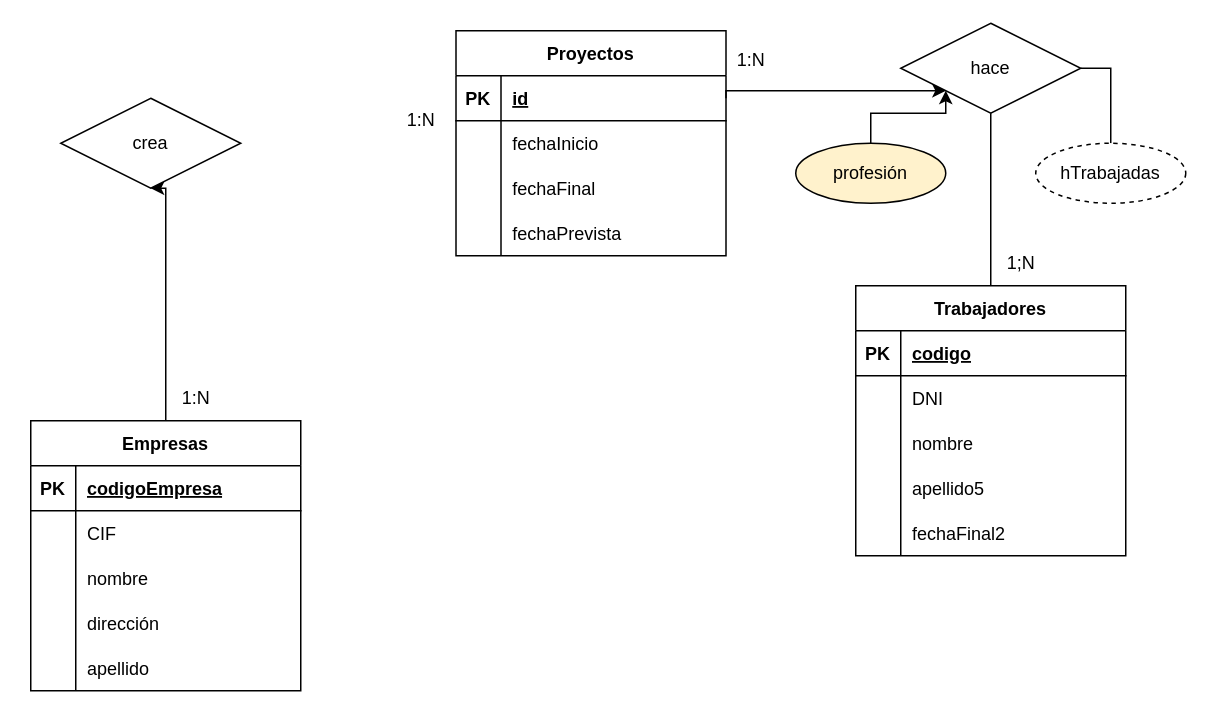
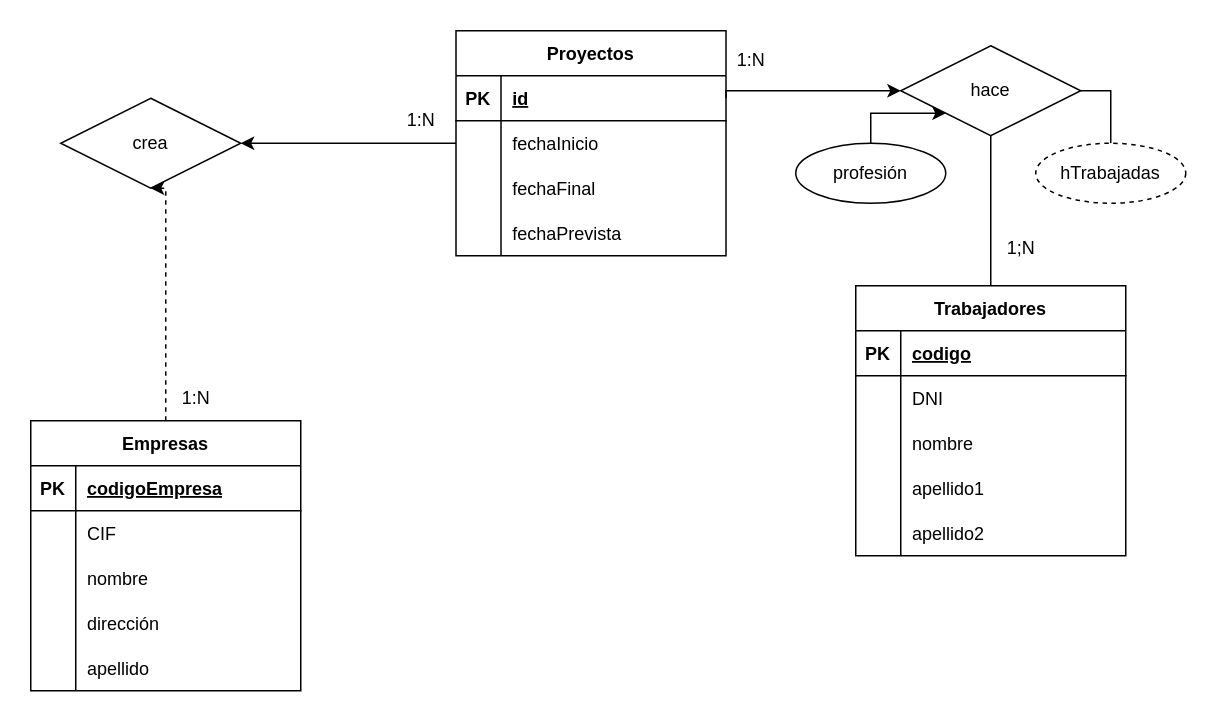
node "hace": moved (991, 68) -> (991, 91)
edge "Proyectos" -> "crea": added
node "profesión": fillcolor #fff2cc -> #ffffff
node "1;N": moved (1021, 263) -> (1021, 248)
edge "Empresas" -> "crea": style solid -> dashed
node "apellido5": label "apellido5" -> "apellido1"
node "fechaFinal2": label "fechaFinal2" -> "apellido2"
